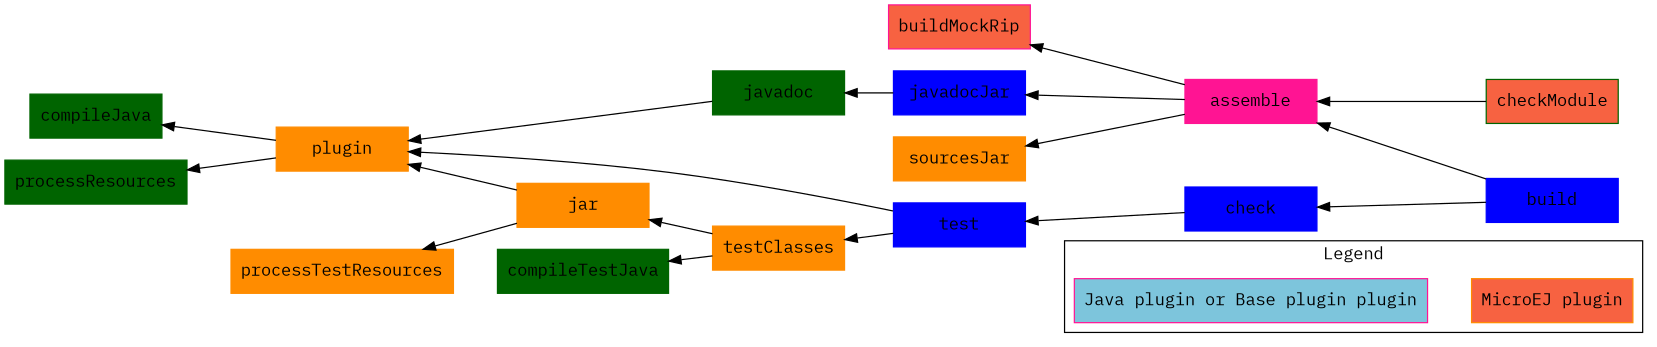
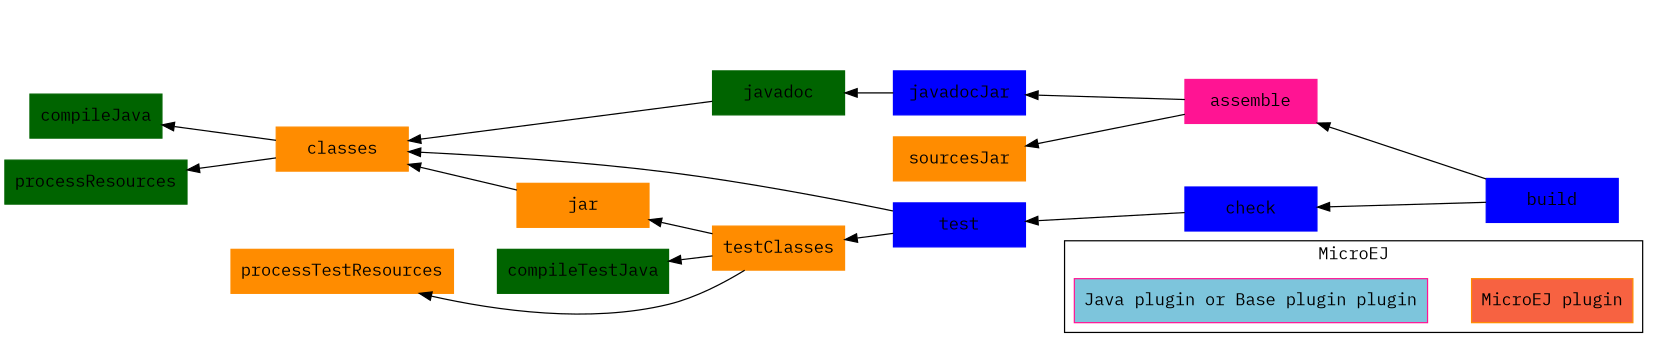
node "buildMockRip": removed
node "checkModule": removed
node "plugin": label "plugin" -> "classes"
edge "jar" -> "processTestResources": now "testClasses" -> "processTestResources"
cluster "Legend": label "Legend" -> "MicroEJ"
